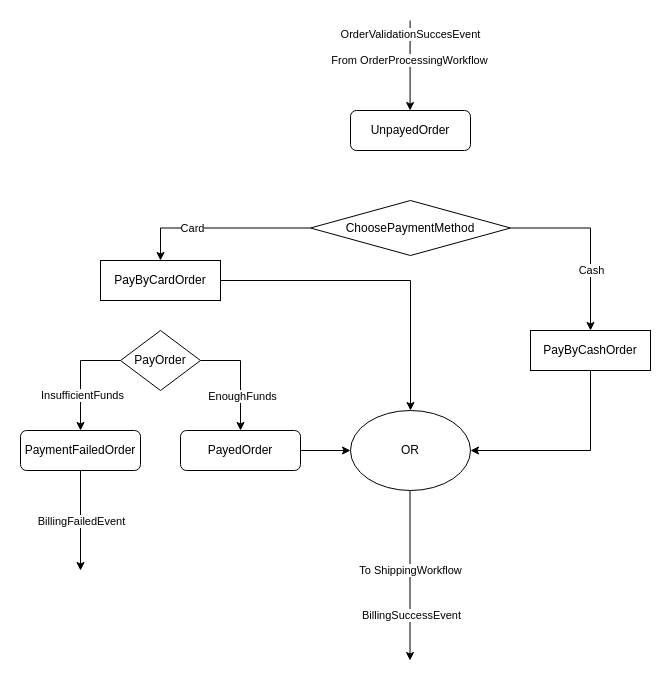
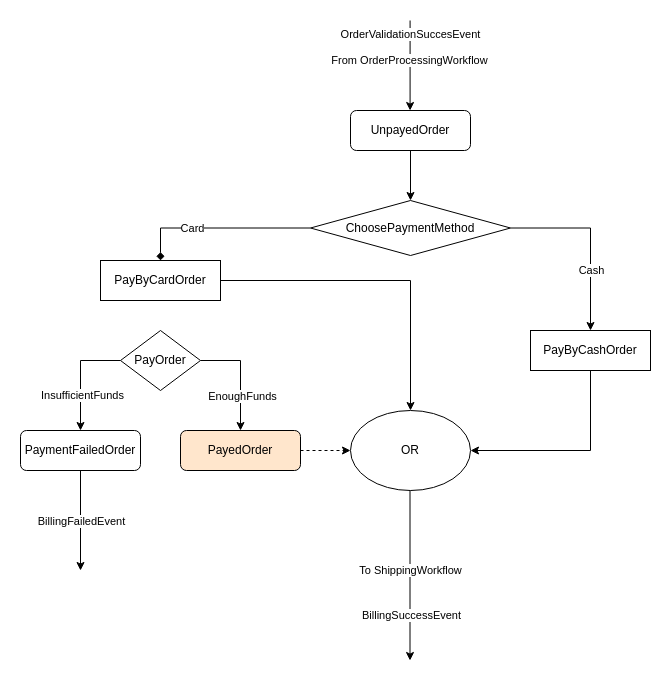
edge "UnpayedOrder" -> "ChoosePaymentMethod": added
edge "ChoosePaymentMethod" -> "PayByCardOrder": arrowhead classic -> diamond
node "PayedOrder": fillcolor #ffffff -> #ffe6cc
edge "PayedOrder" -> "OR": style solid -> dashed
